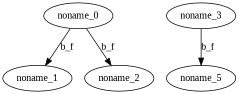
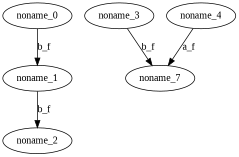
node "noname_4": added
edge "noname_0" -> "noname_2": now "noname_1" -> "noname_2"
node "noname_5": label "noname_5" -> "noname_7"
